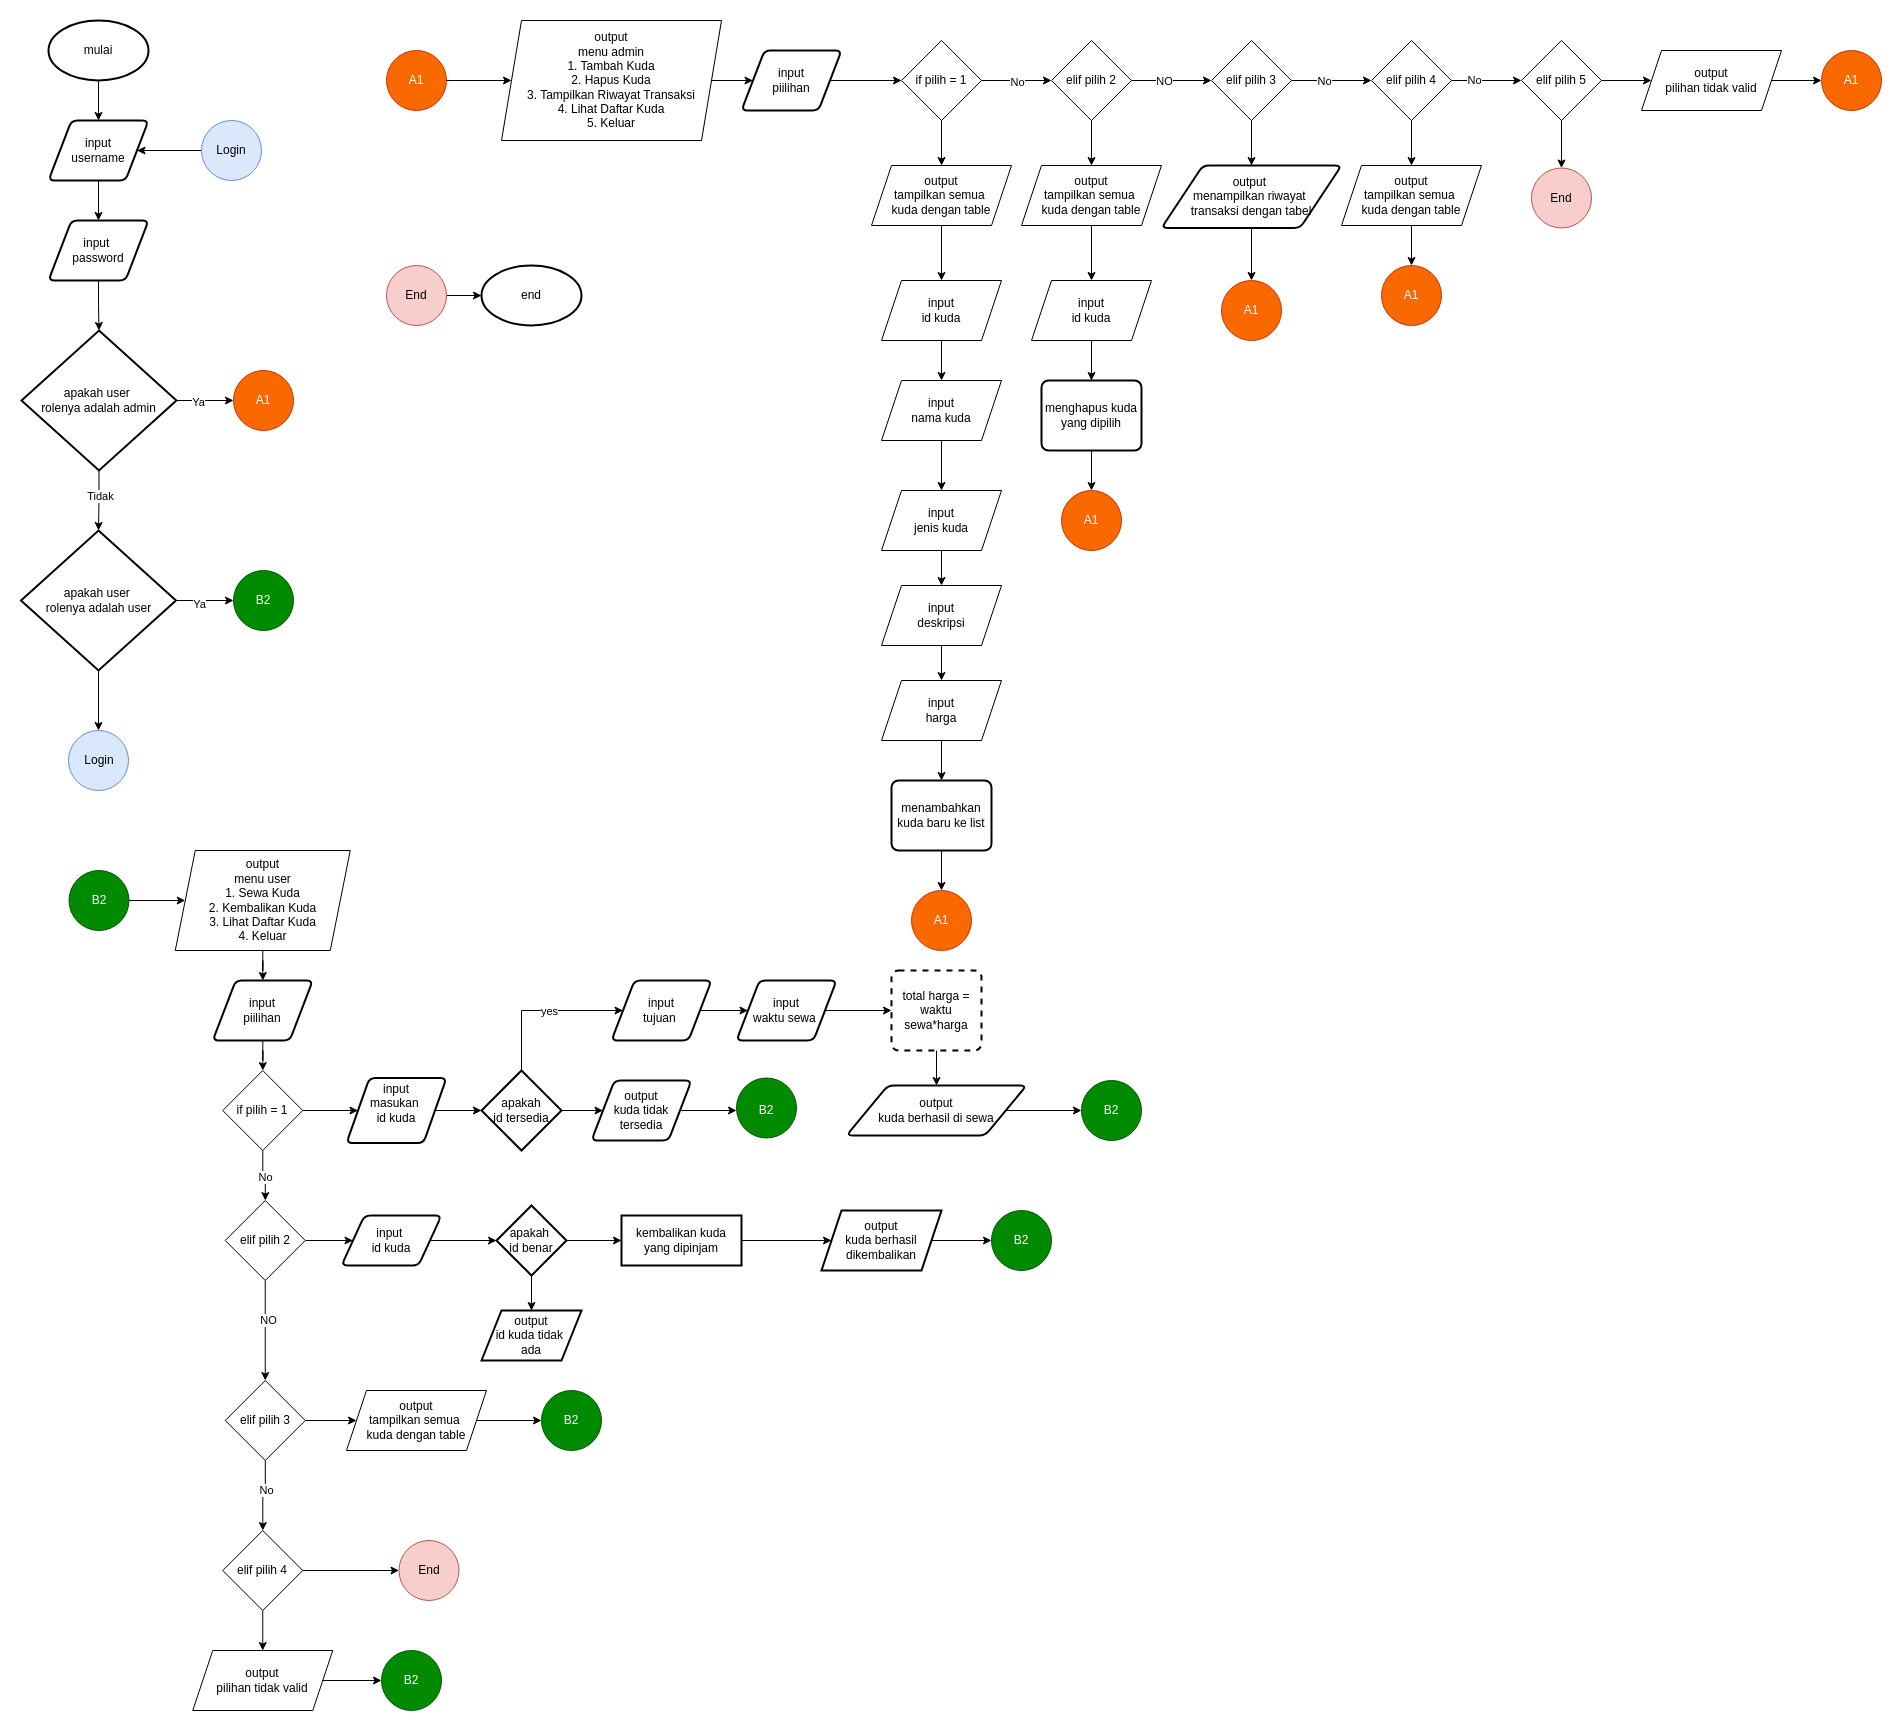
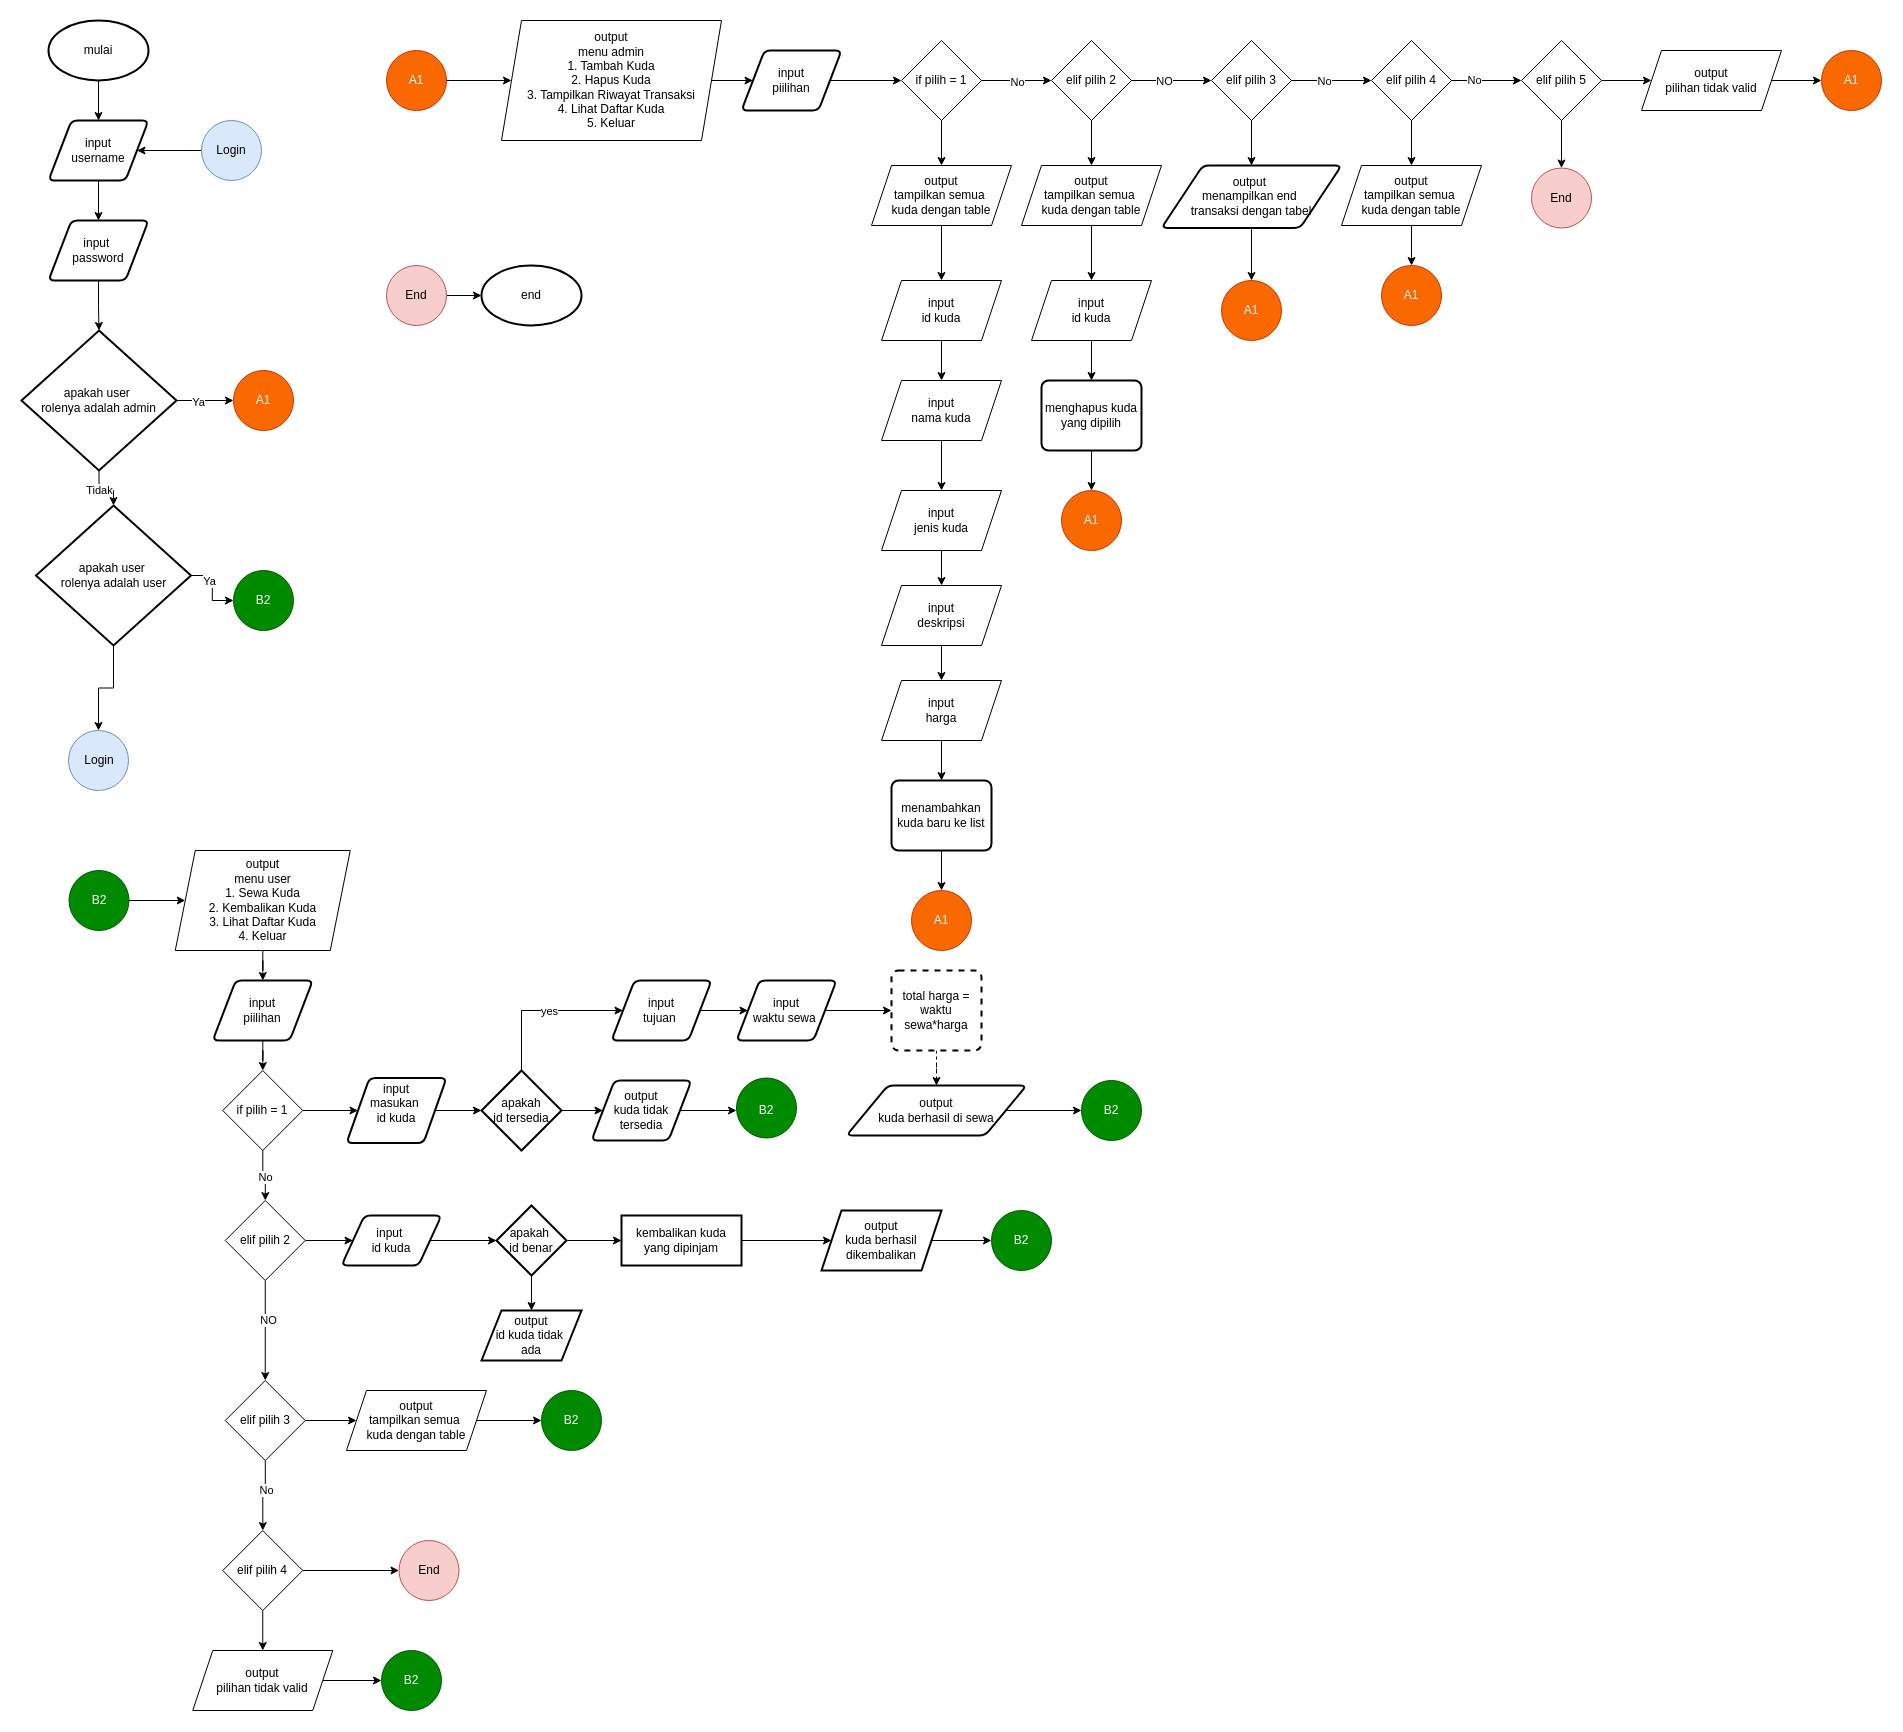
node "output menampilkan riwayat transaksi dengan tabel": label "output menampilkan riwayat transaksi dengan tabel" -> "output menampilkan end transaksi dengan tabel"
node "apakah user rolenya adalah user": moved (99, 601) -> (114, 576)
edge "total harga = waktu sewa*harga" -> "output kuda berhasil di sewa": style solid -> dashed
